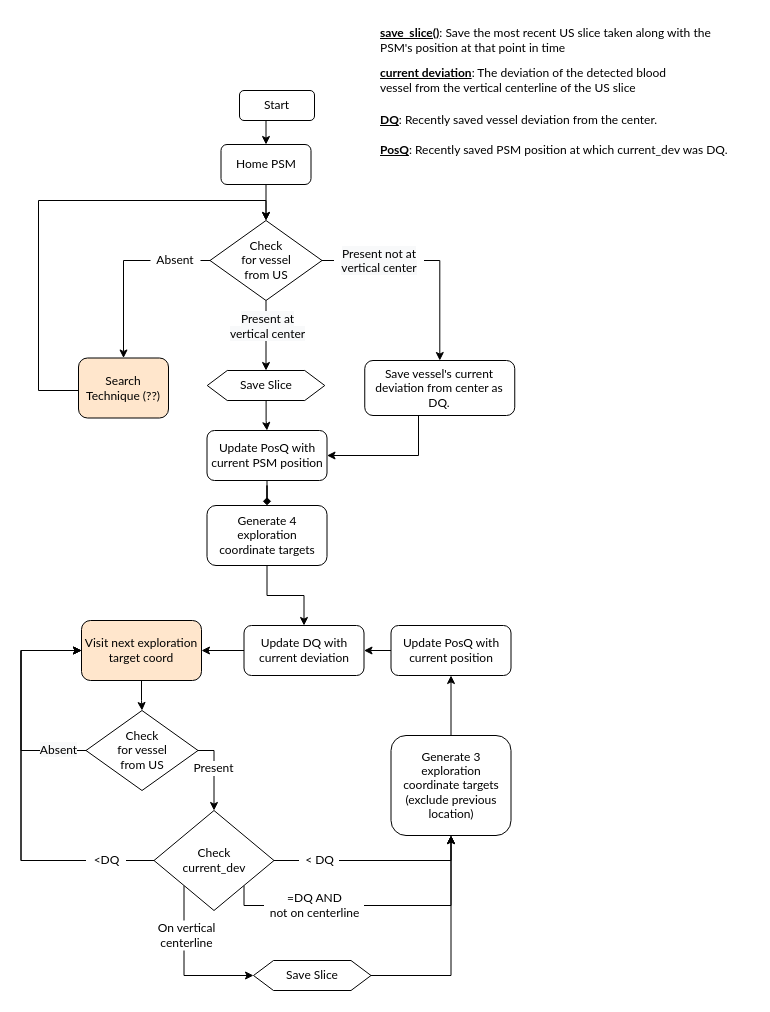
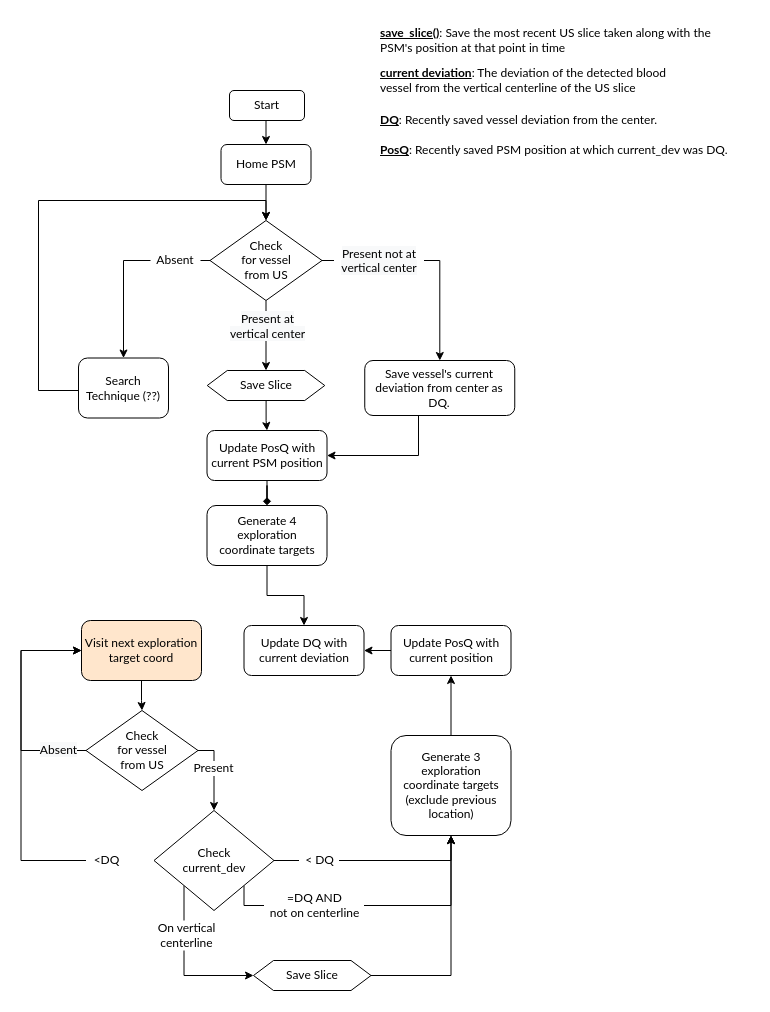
node "Start": moved (277, 106) -> (267, 106)
node "Search Technique (??)": fillcolor #ffe6cc -> #ffffff
edge "Update DQ with current deviation" -> "Visit next exploration target coord": removed
edge "Check current_dev" -> "Visit next exploration target coord": removed
